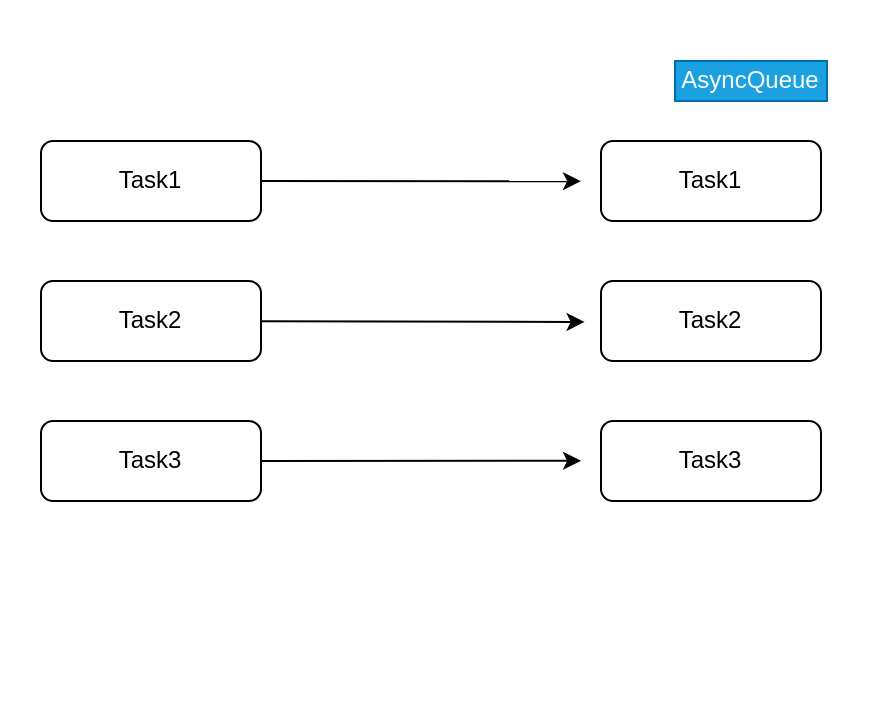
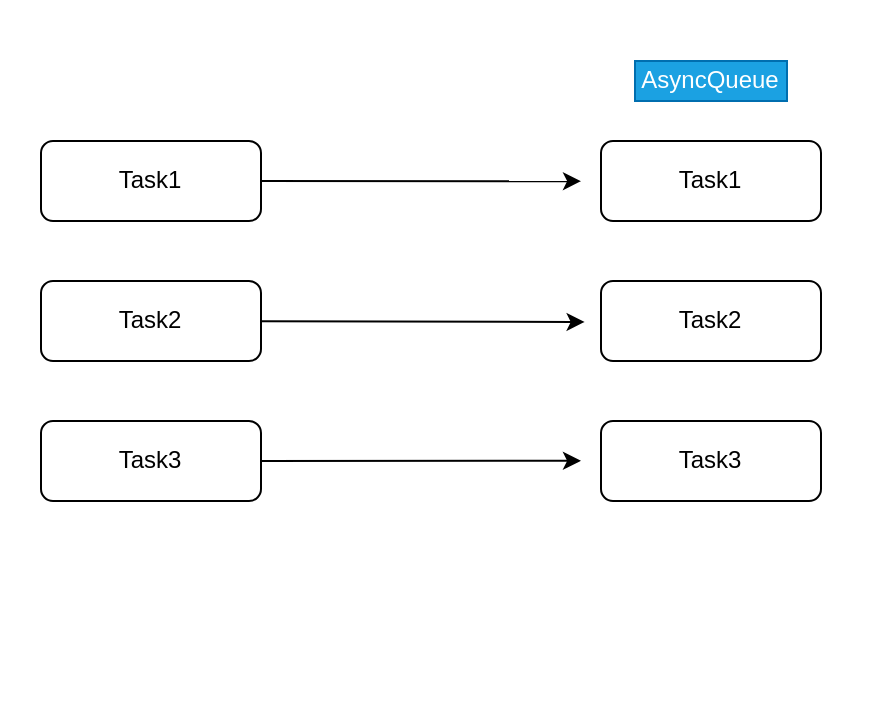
node "AsyncQueue": moved (751, 81) -> (711, 81)
